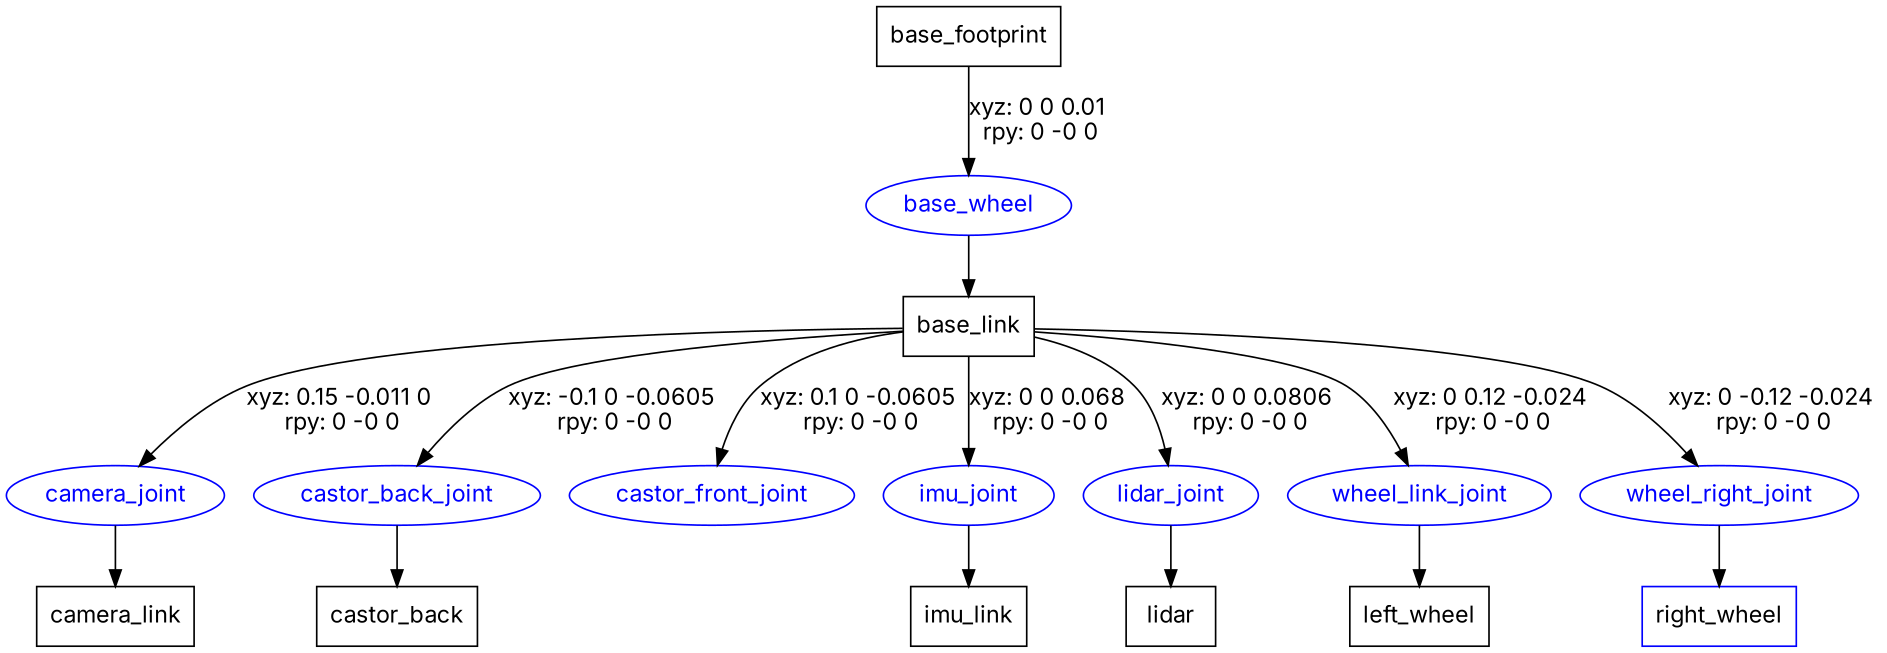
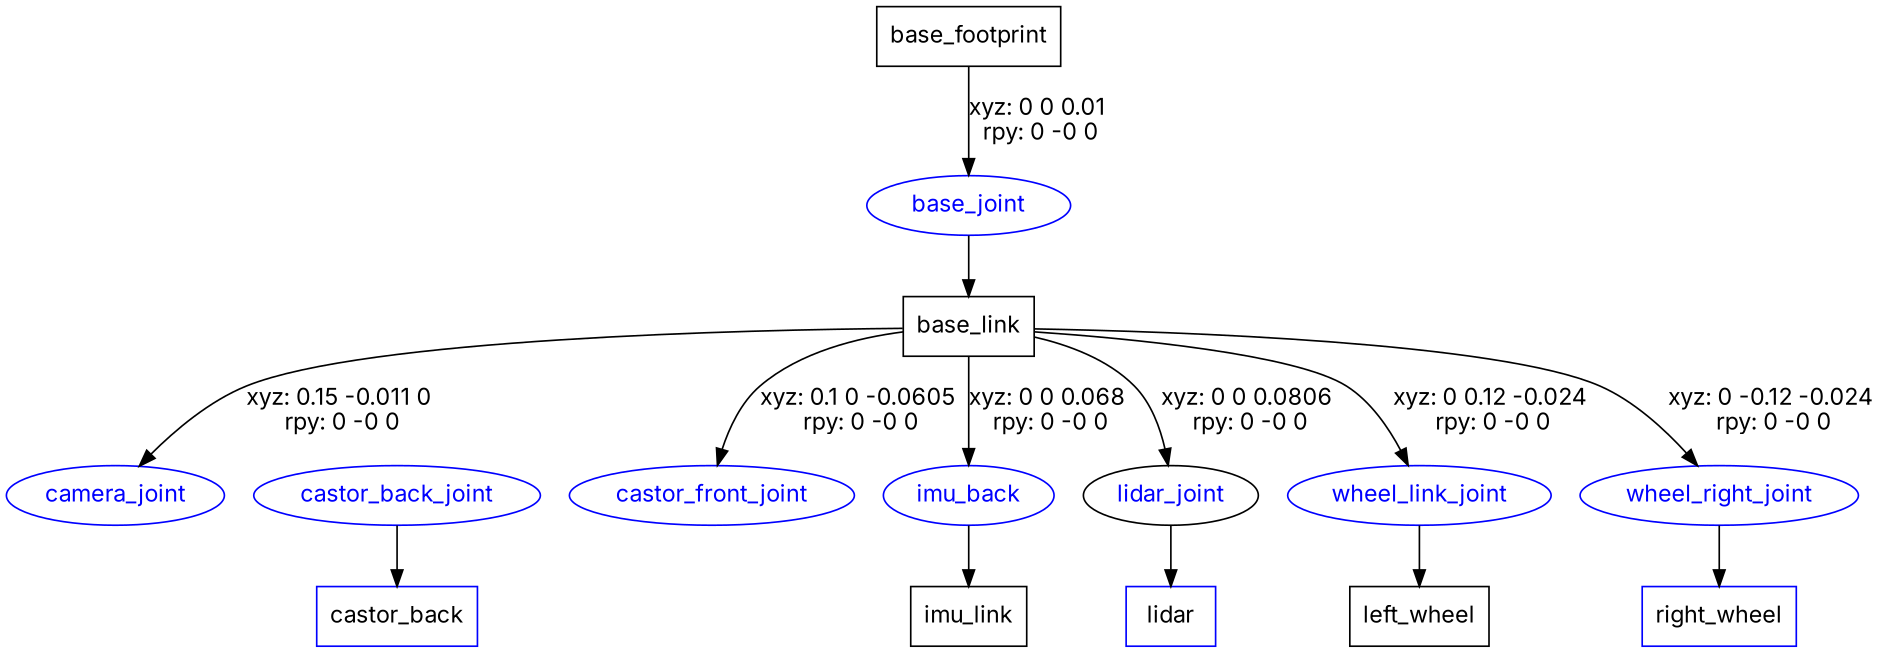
node "base_wheel": label "base_wheel" -> "base_joint"
edge "base_link" -> "castor_back_joint": removed, label "xyz: -0.1 0 -0.0605 rpy: 0 -0 0"
node "imu_joint": label "imu_joint" -> "imu_back"
node "lidar_joint": color blue -> black
node "camera_link": removed
node "castor_back": color black -> blue
node "lidar": color black -> blue
